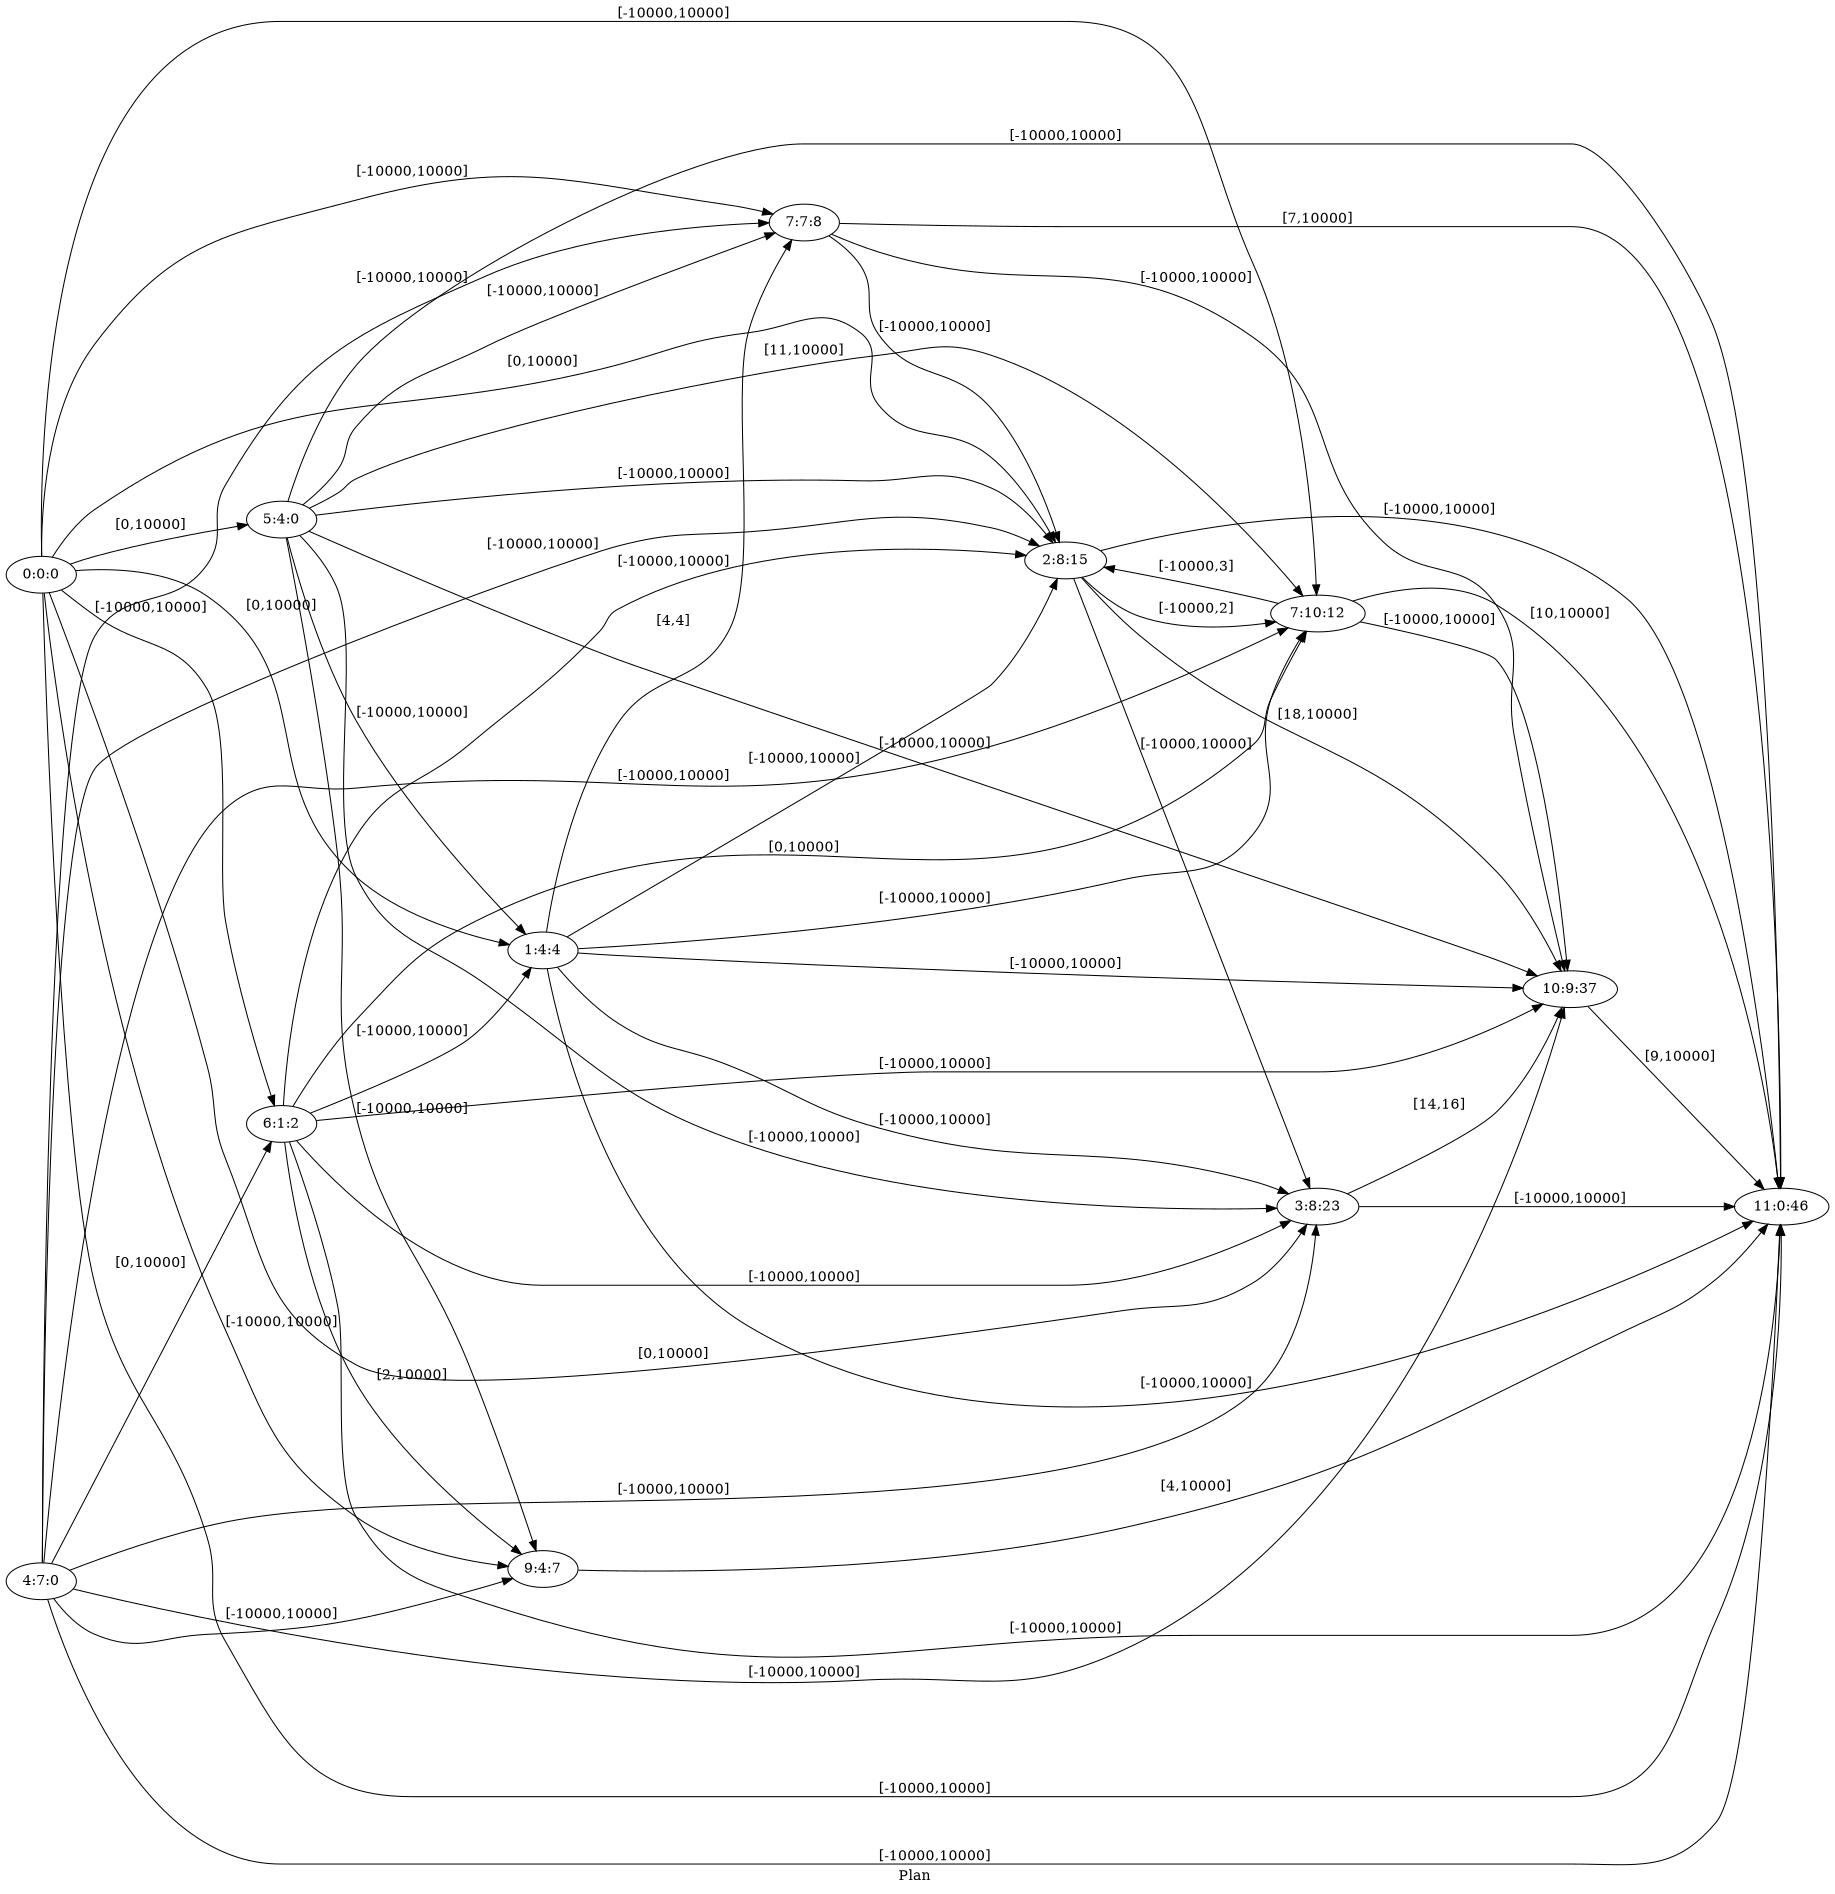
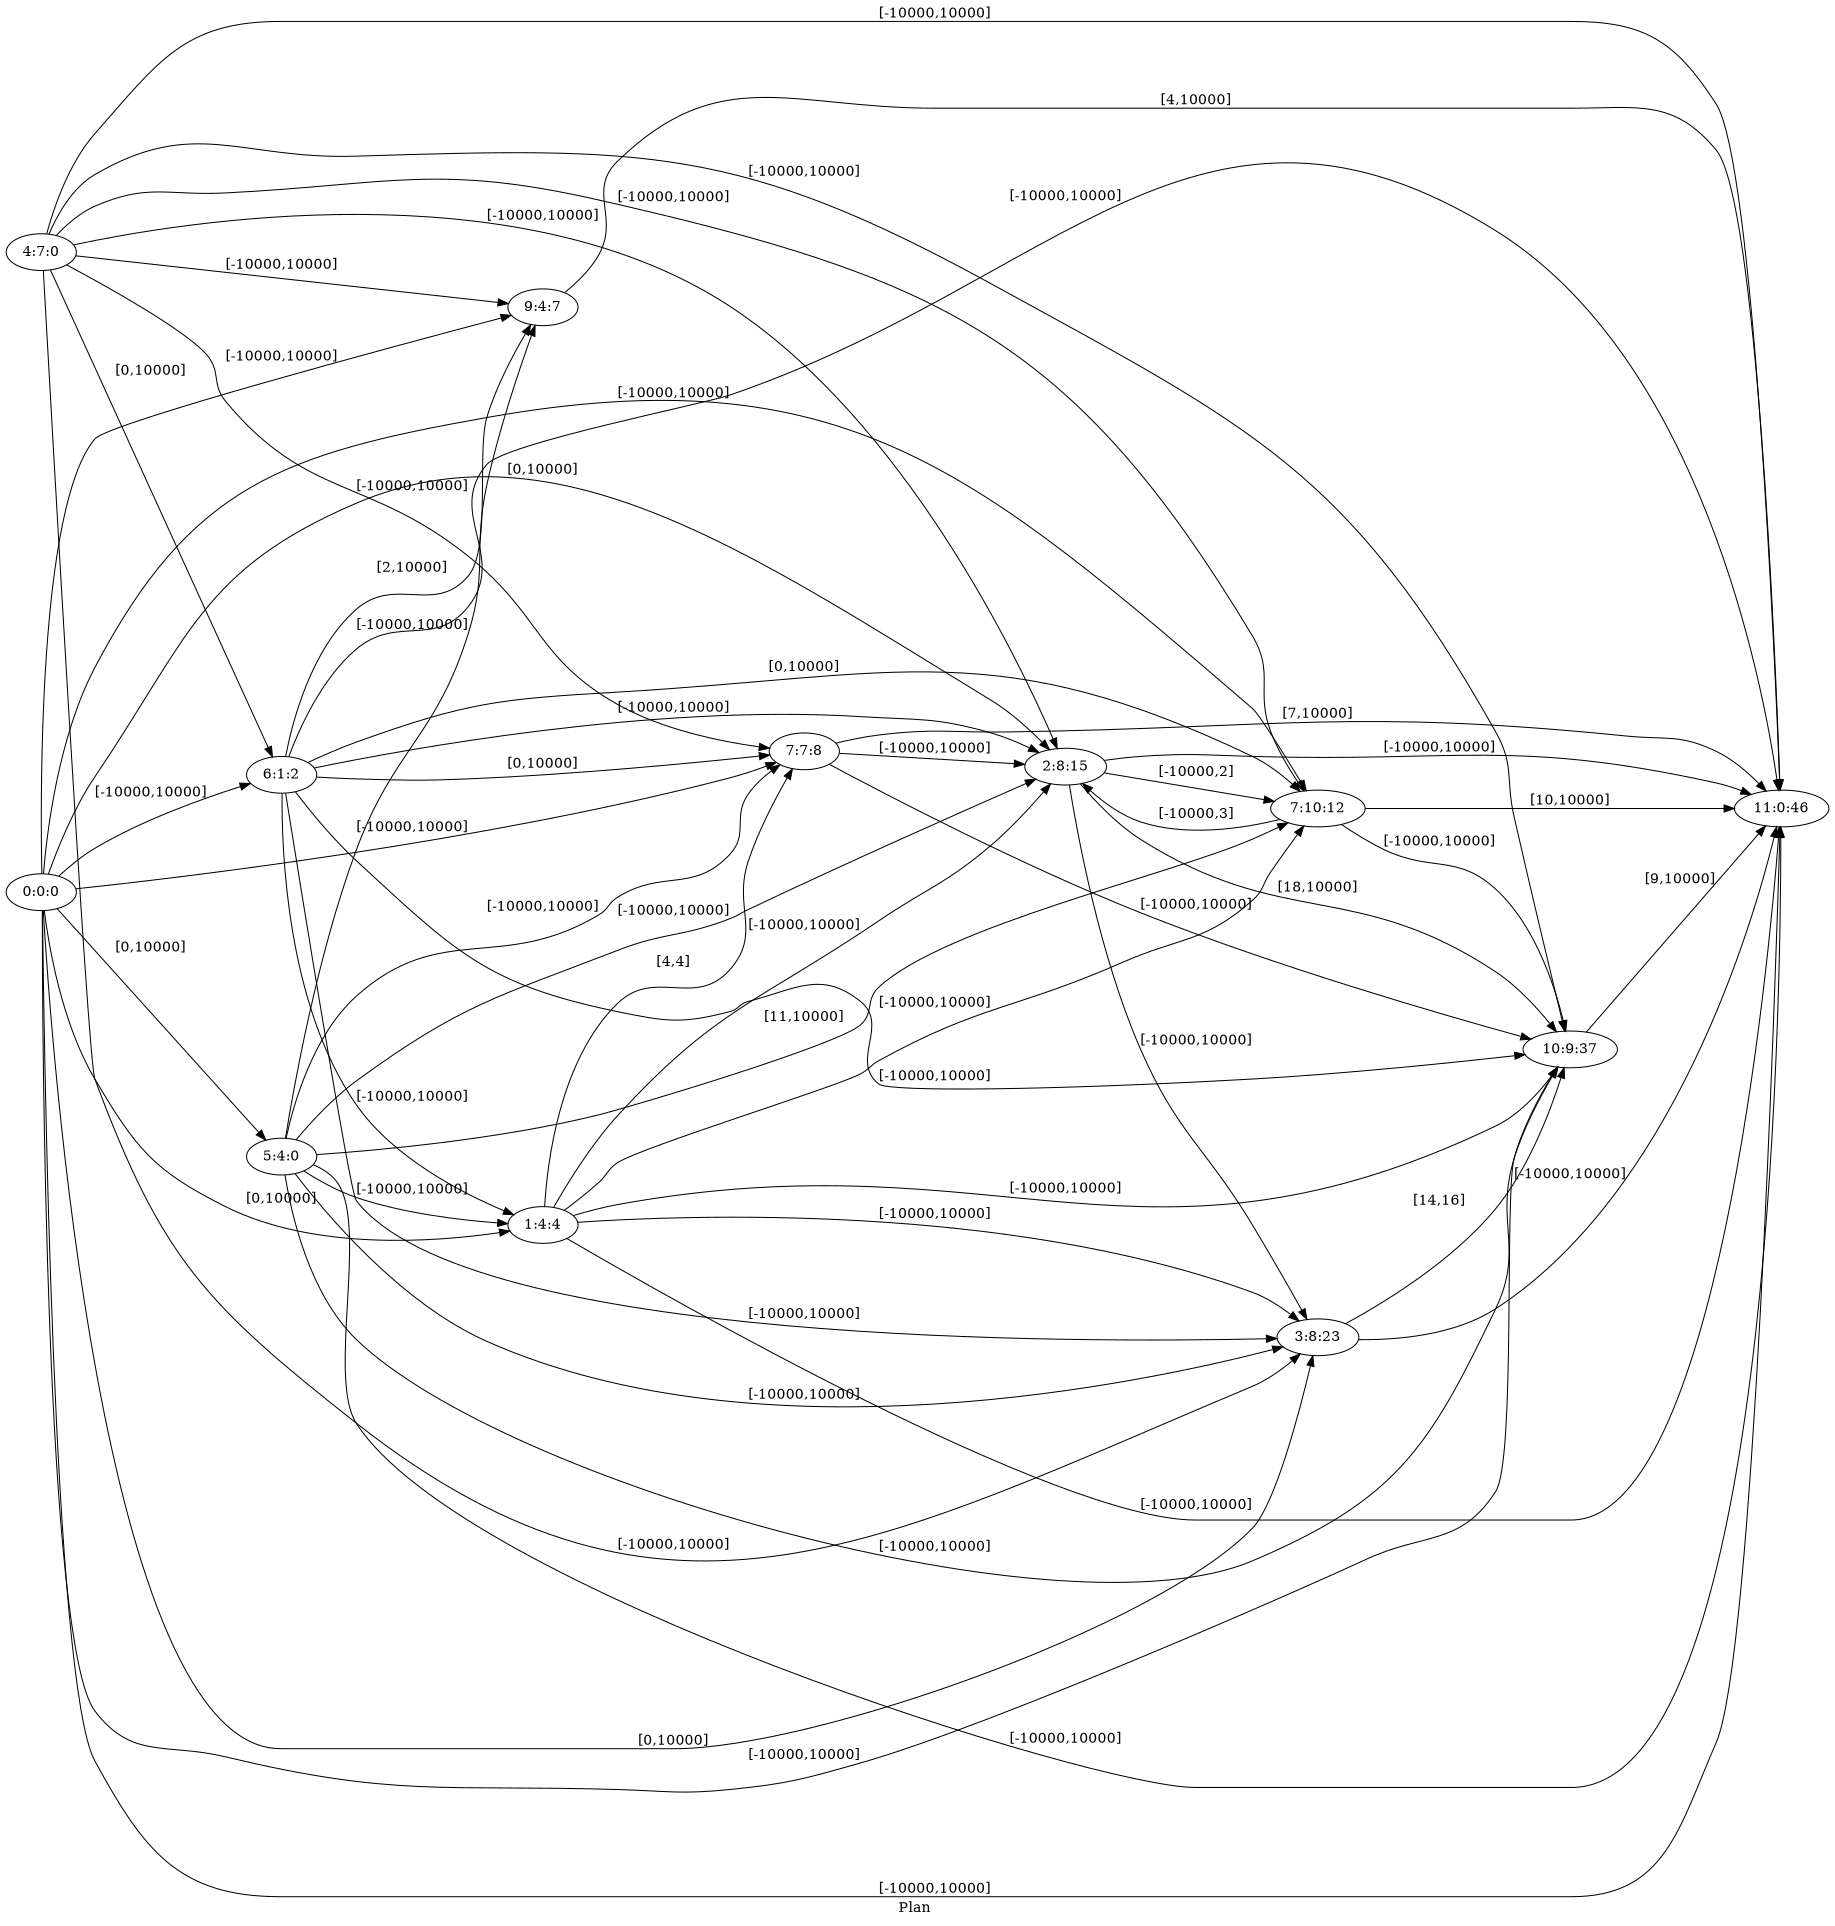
edge "6:1:2" -> "7:7:8": added, label "[0,10000]"
edge "0:0:0" -> "10:9:37": added, label "[-10000,10000]"
